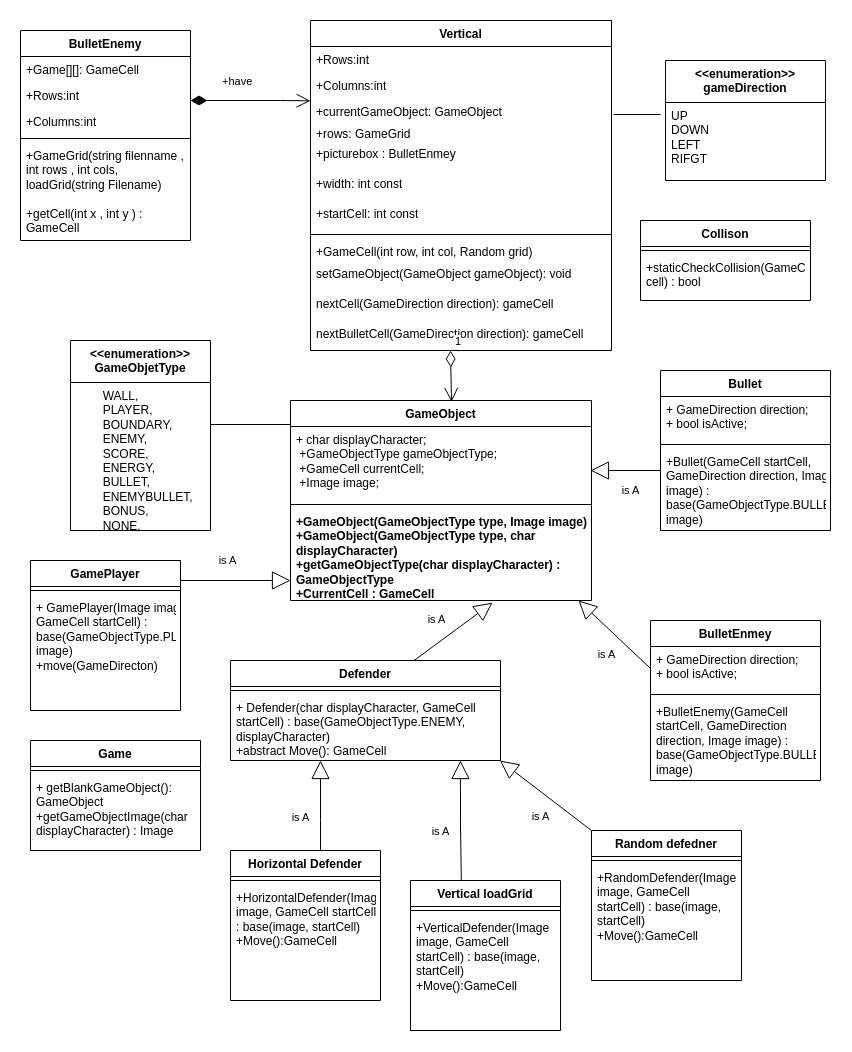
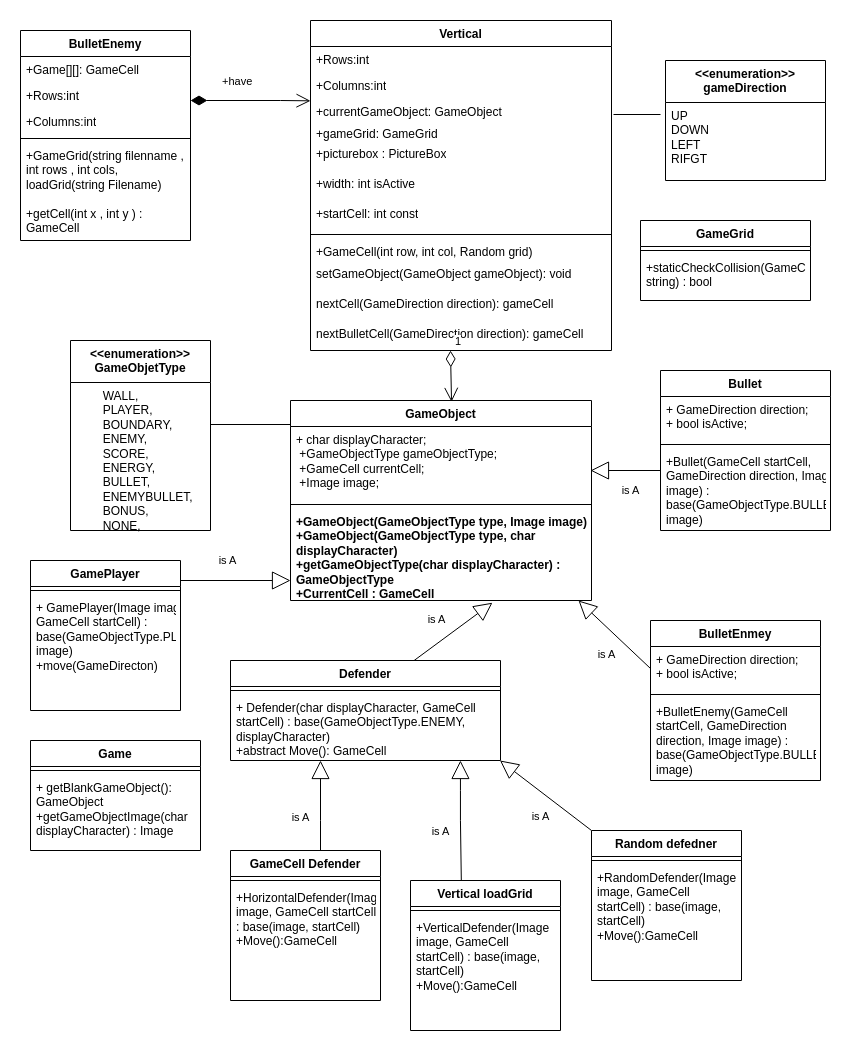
node "+rows: GameGrid": label "+rows: GameGrid" -> "+gameGrid: GameGrid"
node "+picturebox : BulletEnmey": label "+picturebox : BulletEnmey" -> "+picturebox : PictureBox"
node "+width: int const": label "+width: int const" -> "+width: int isActive"
node "Collison": label "Collison" -> "GameGrid"
node "+staticCheckCollision(GameCell cell) : bool": label "+staticCheckCollision(GameCell cell) : bool" -> "+staticCheckCollision(GameCell string) : bool"
node "Horizontal Defender": label "Horizontal Defender" -> "GameCell Defender"
